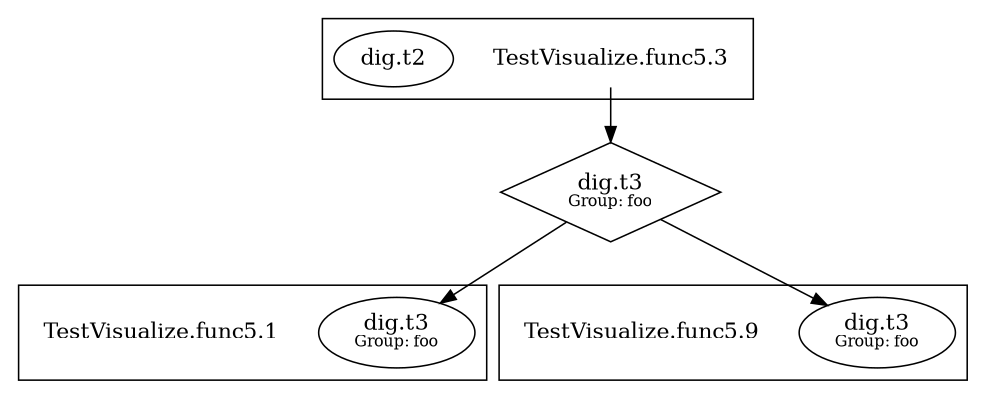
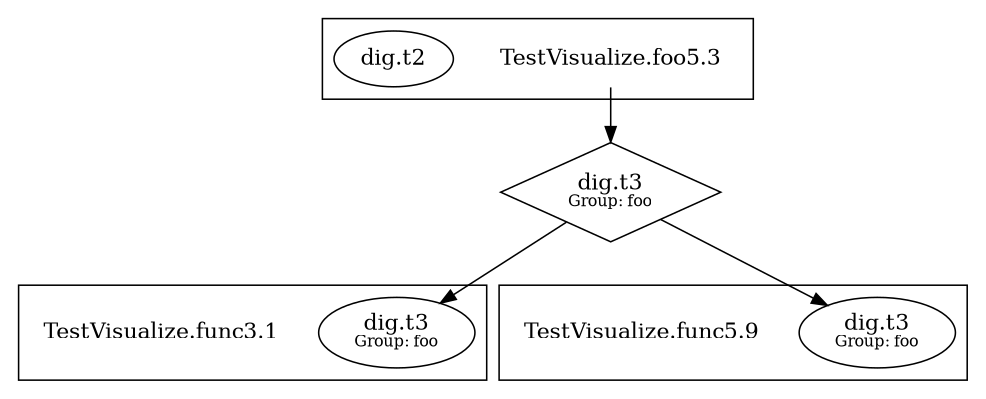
node "TestVisualize.func5.3": label "TestVisualize.func5.3" -> "TestVisualize.foo5.3"
node "TestVisualize.func5.1": label "TestVisualize.func5.1" -> "TestVisualize.func3.1"
